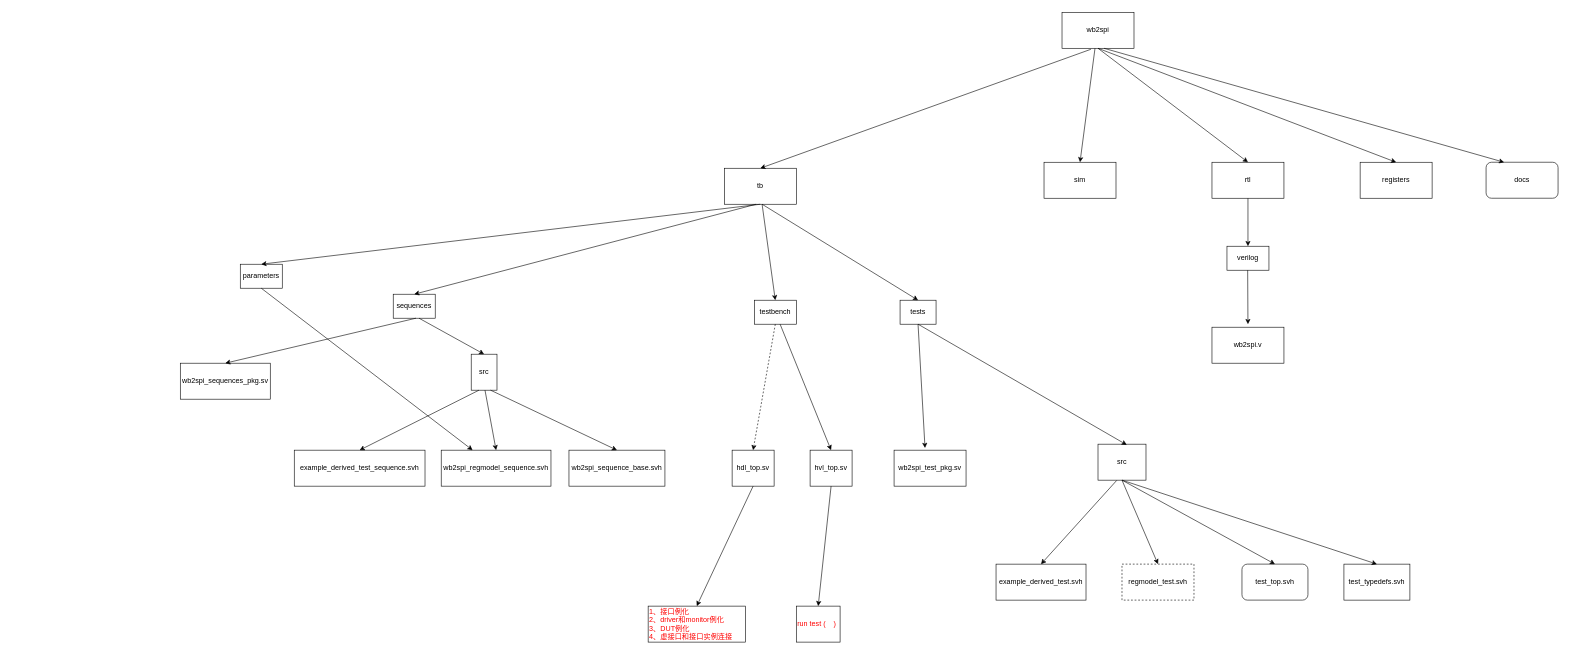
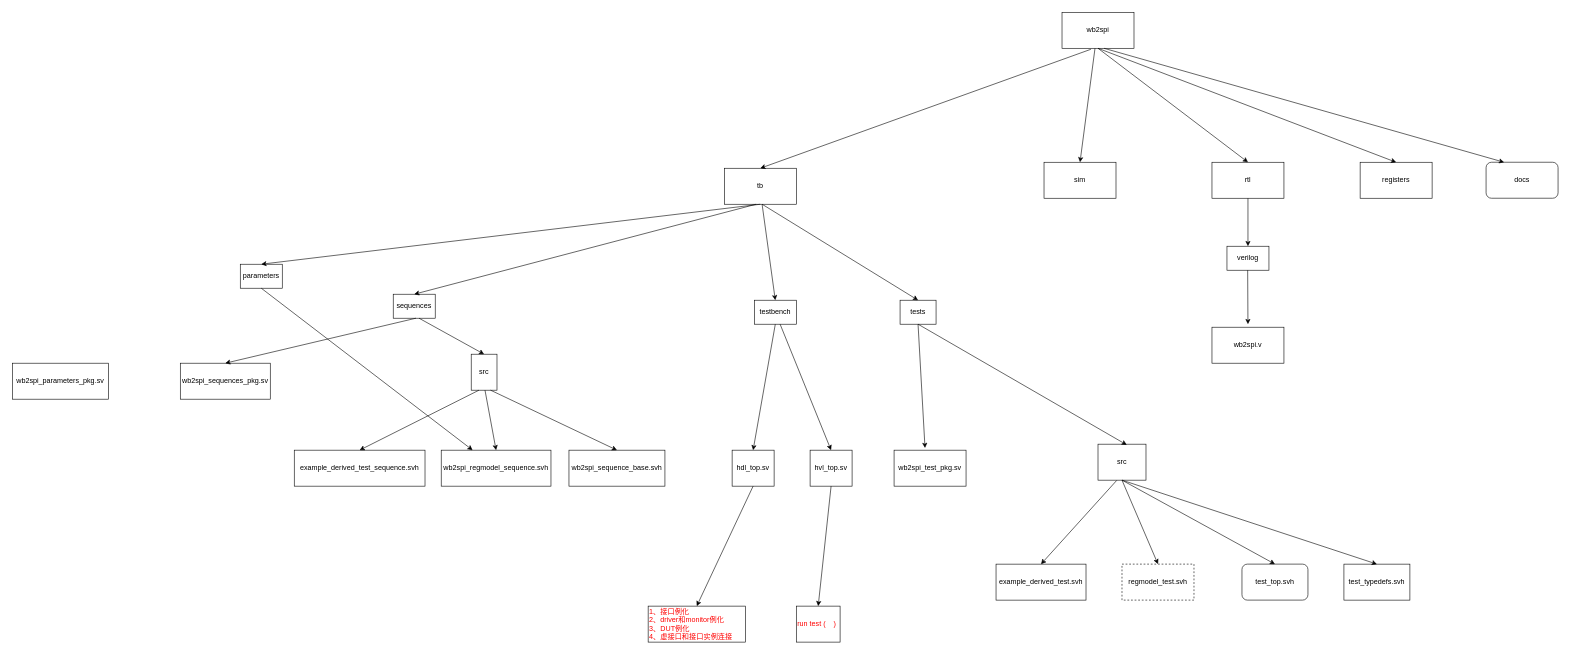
node "wb2spi_parameters_pkg.sv": added
edge "testbench" -> "hdl_top.sv": style dashed -> solid
